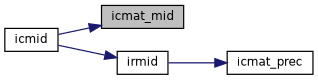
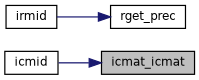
node "icmat_mid": label "icmat_mid" -> "icmat_icmat"
edge "icmid" -> "irmid": removed
node "icmat_prec": label "icmat_prec" -> "rget_prec"
